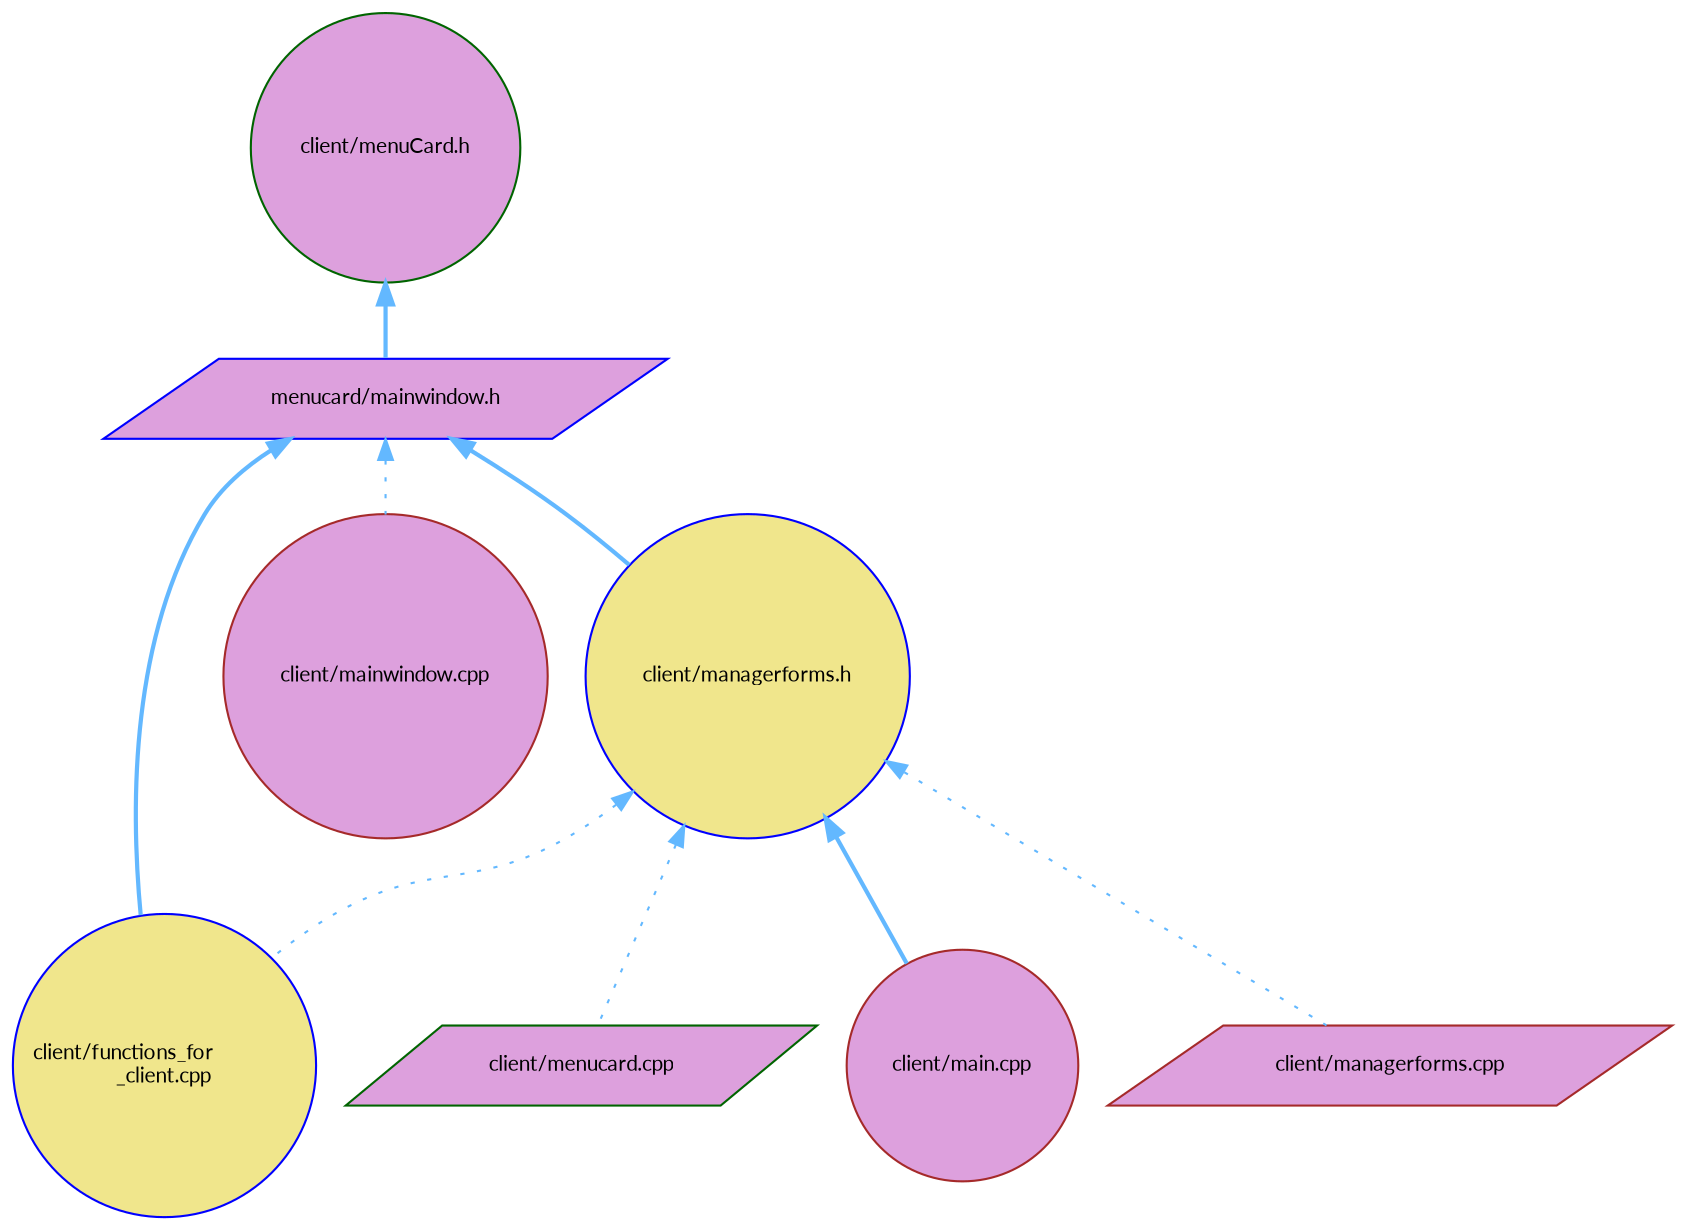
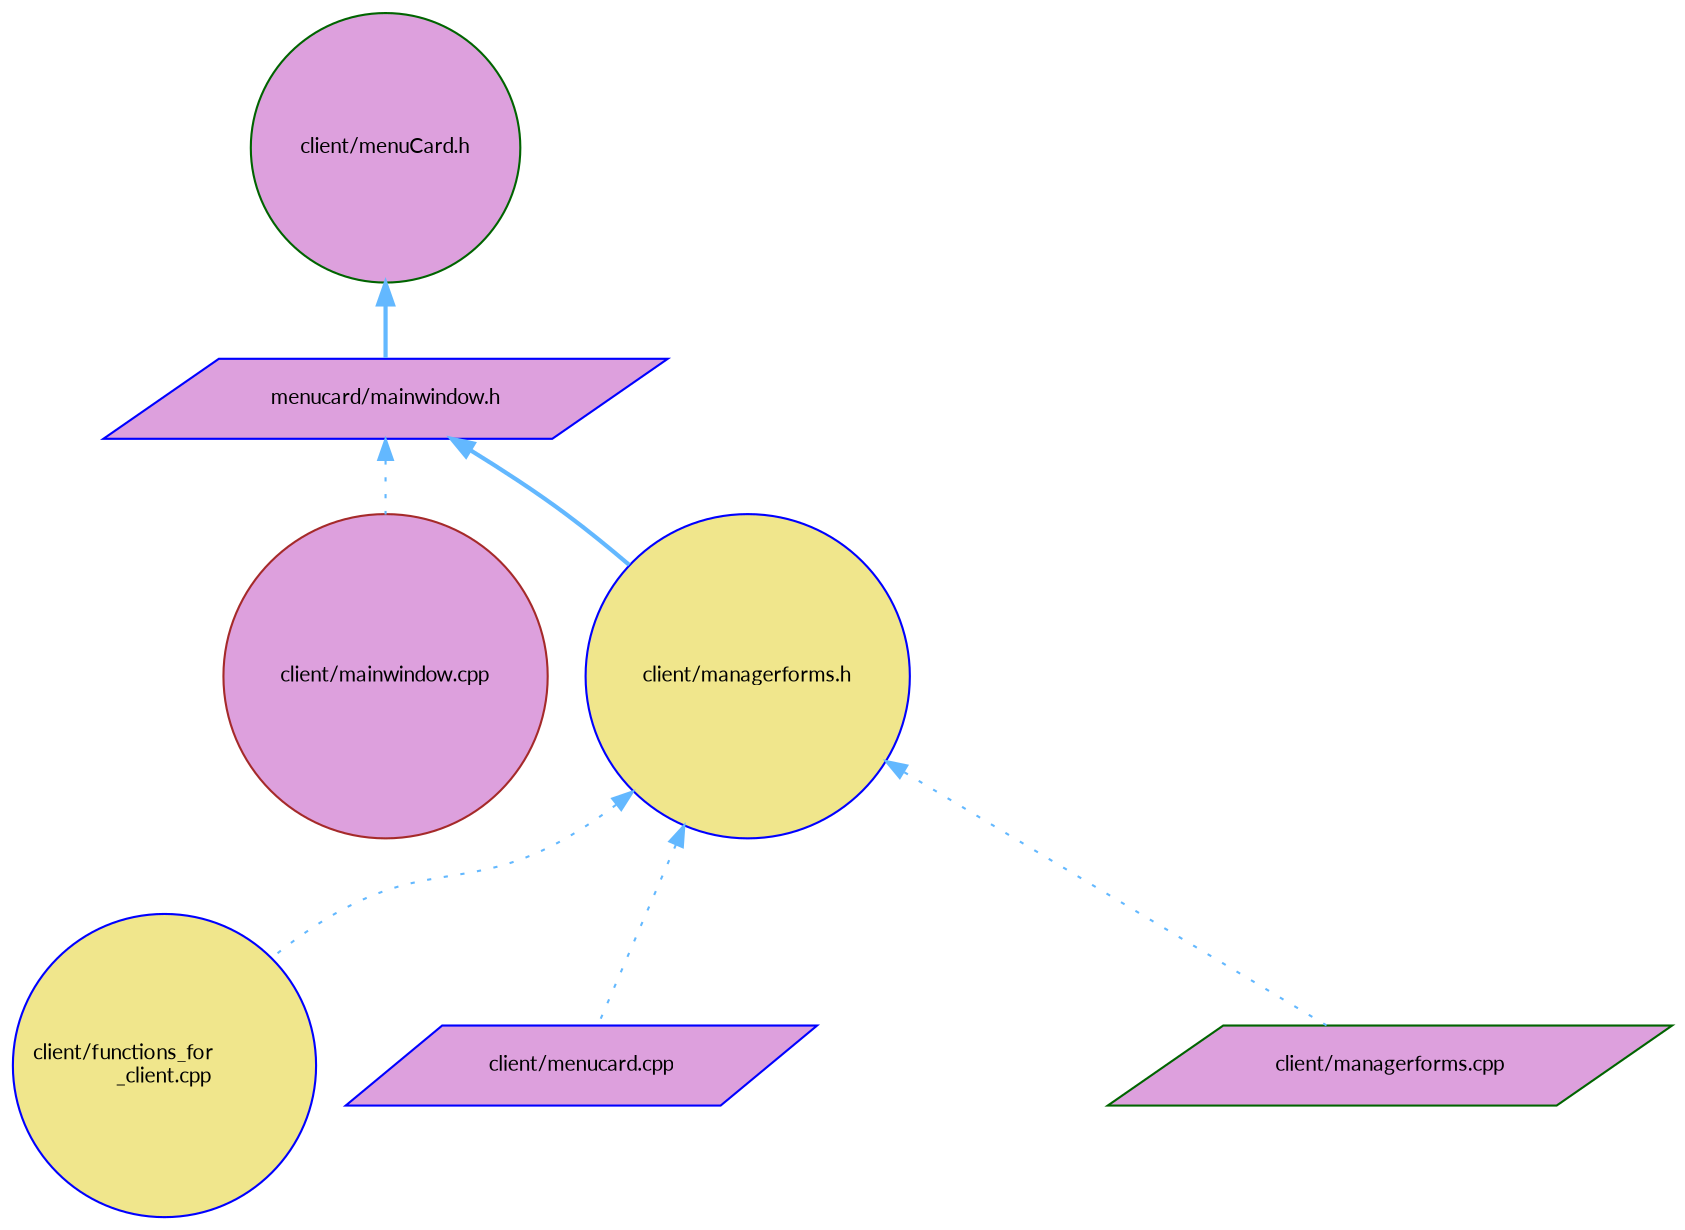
edge "client/functions_for _client.cpp" -> "menucard/mainwindow.h": removed
node "client/menucard.cpp": color darkgreen -> blue
node "client/main.cpp": removed
node "client/managerforms.cpp": color brown -> darkgreen
